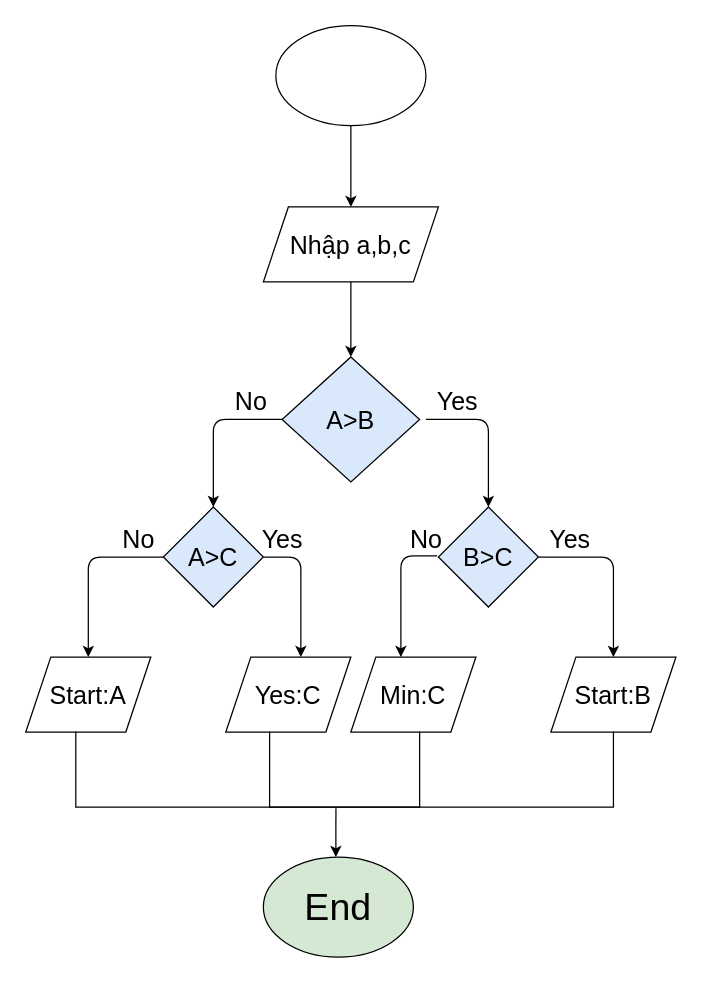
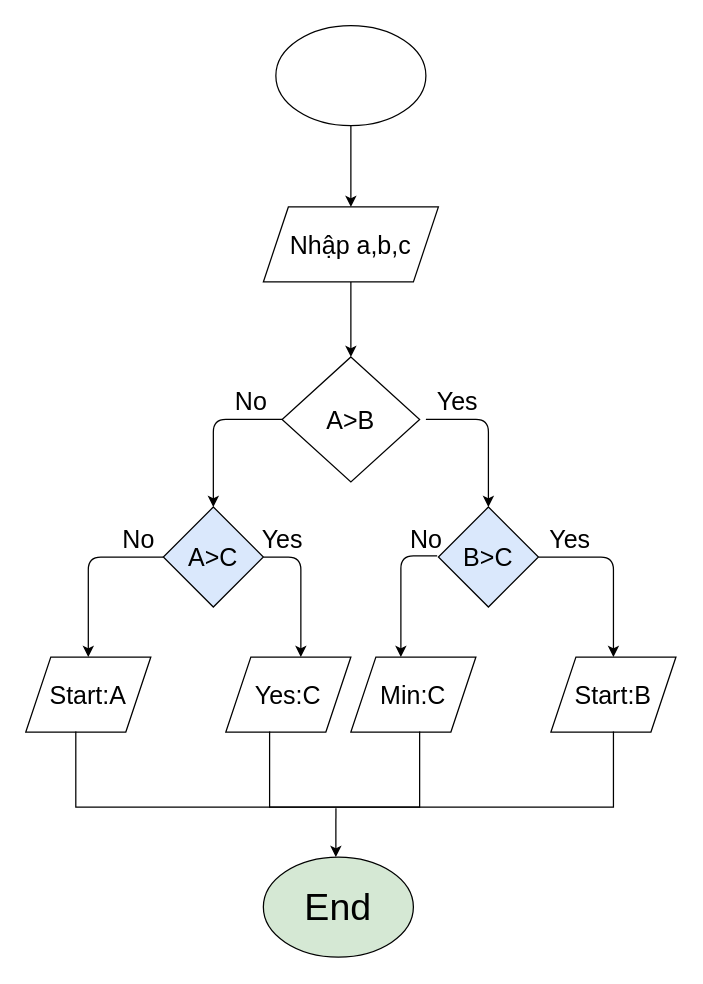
node "A>B": fillcolor #dae8fc -> #ffffff
